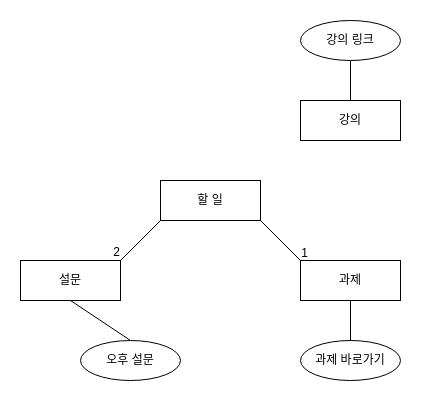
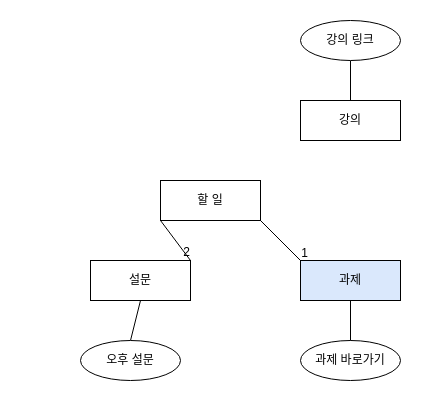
node "설문": moved (71, 281) -> (141, 281)
node "과제": fillcolor #ffffff -> #dae8fc
